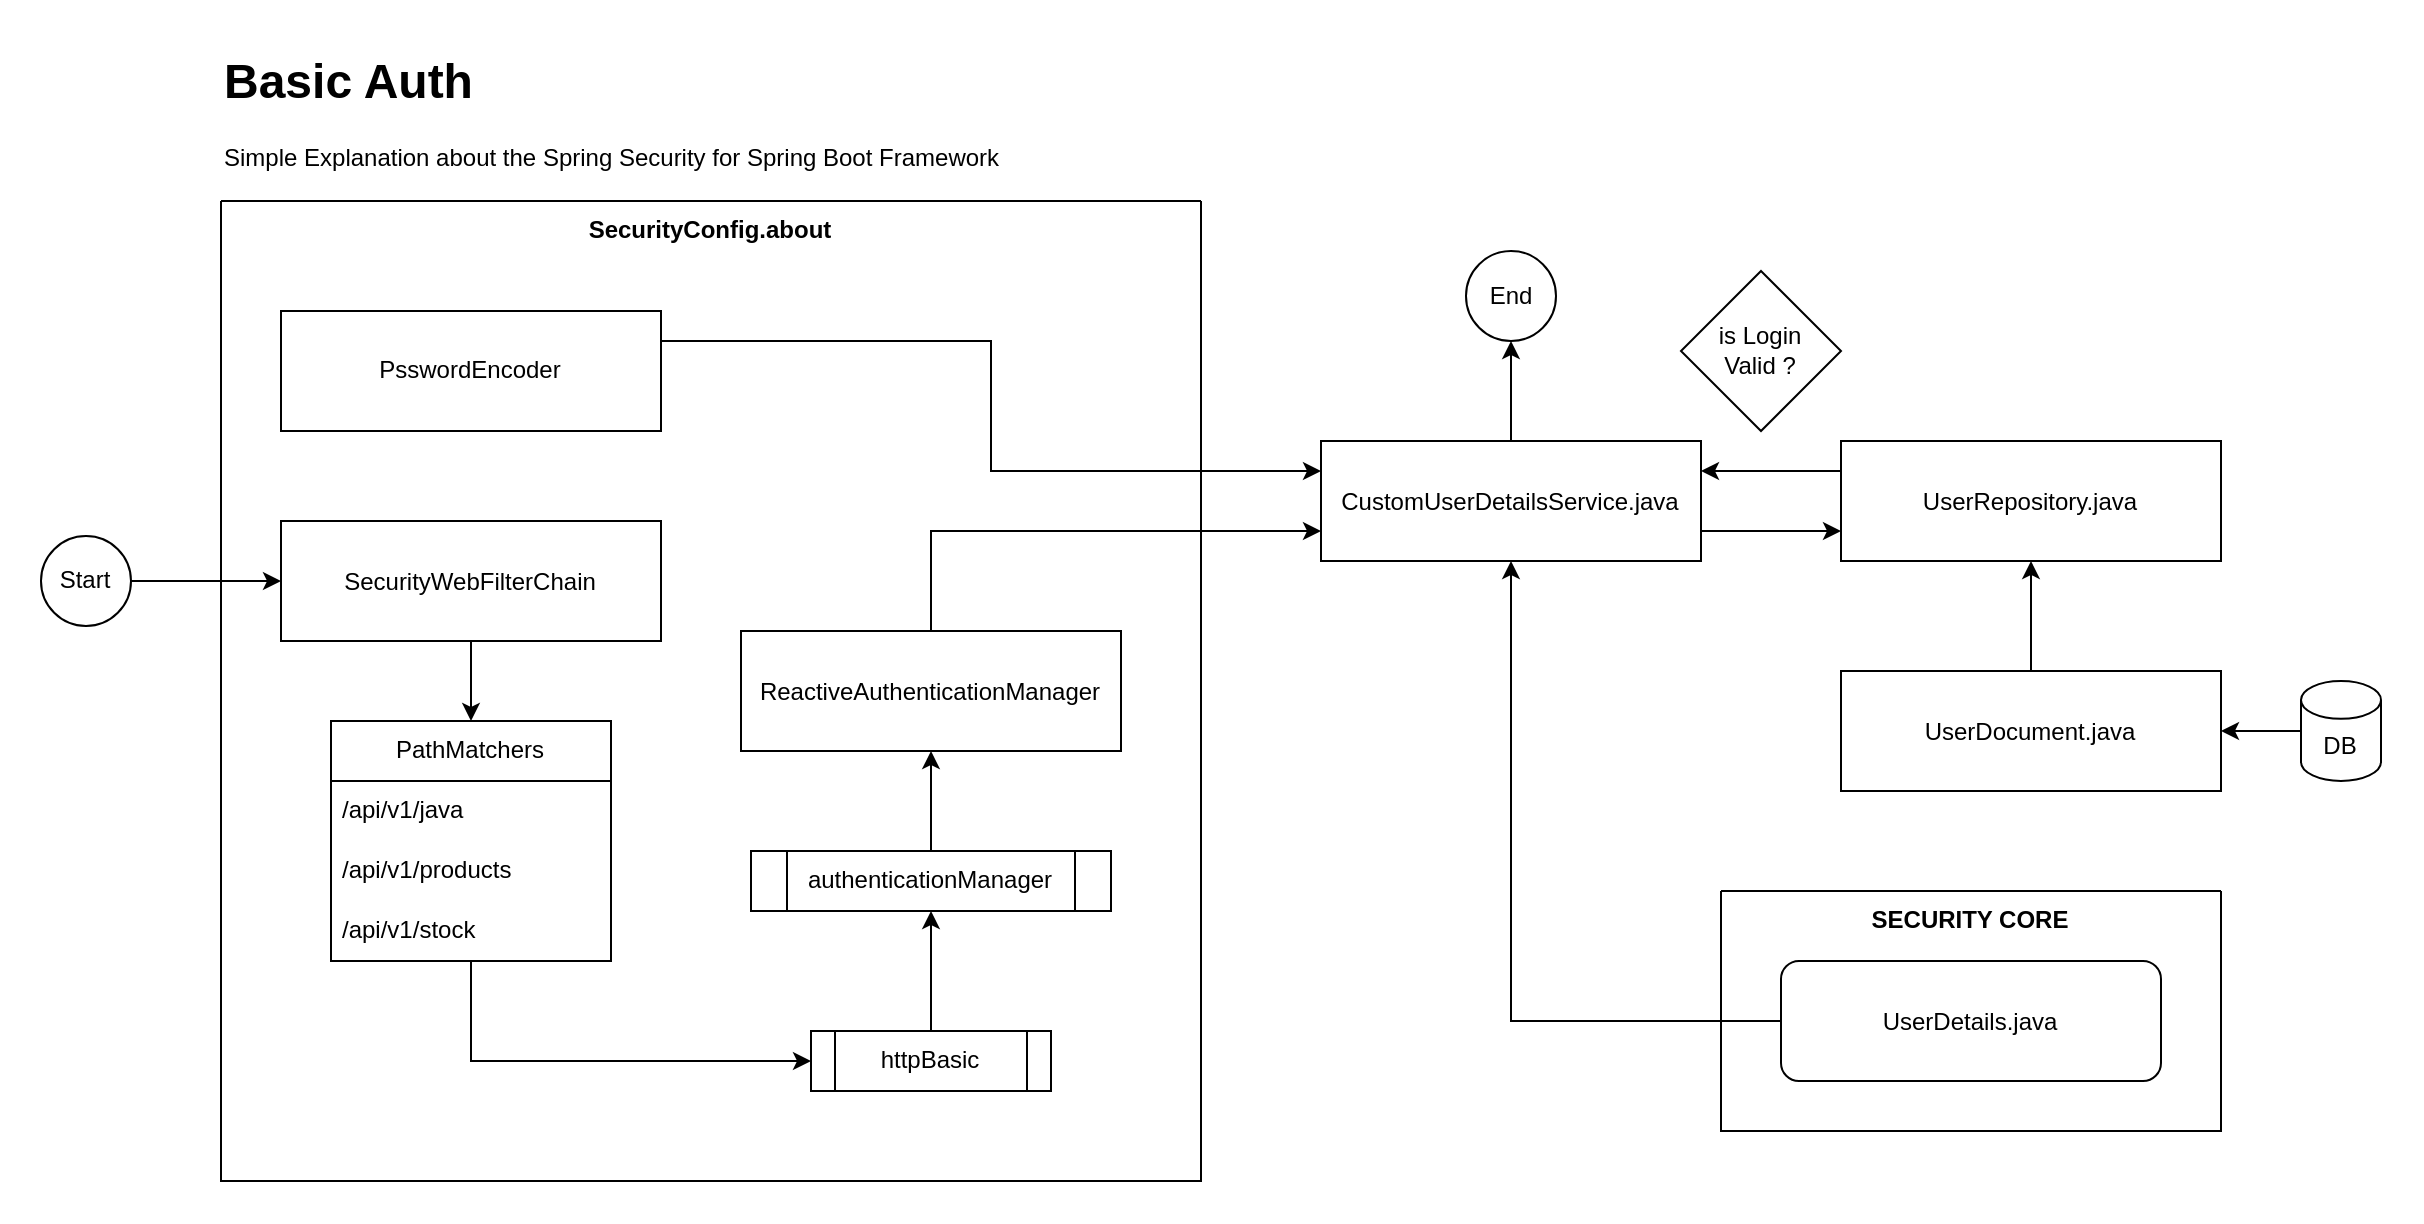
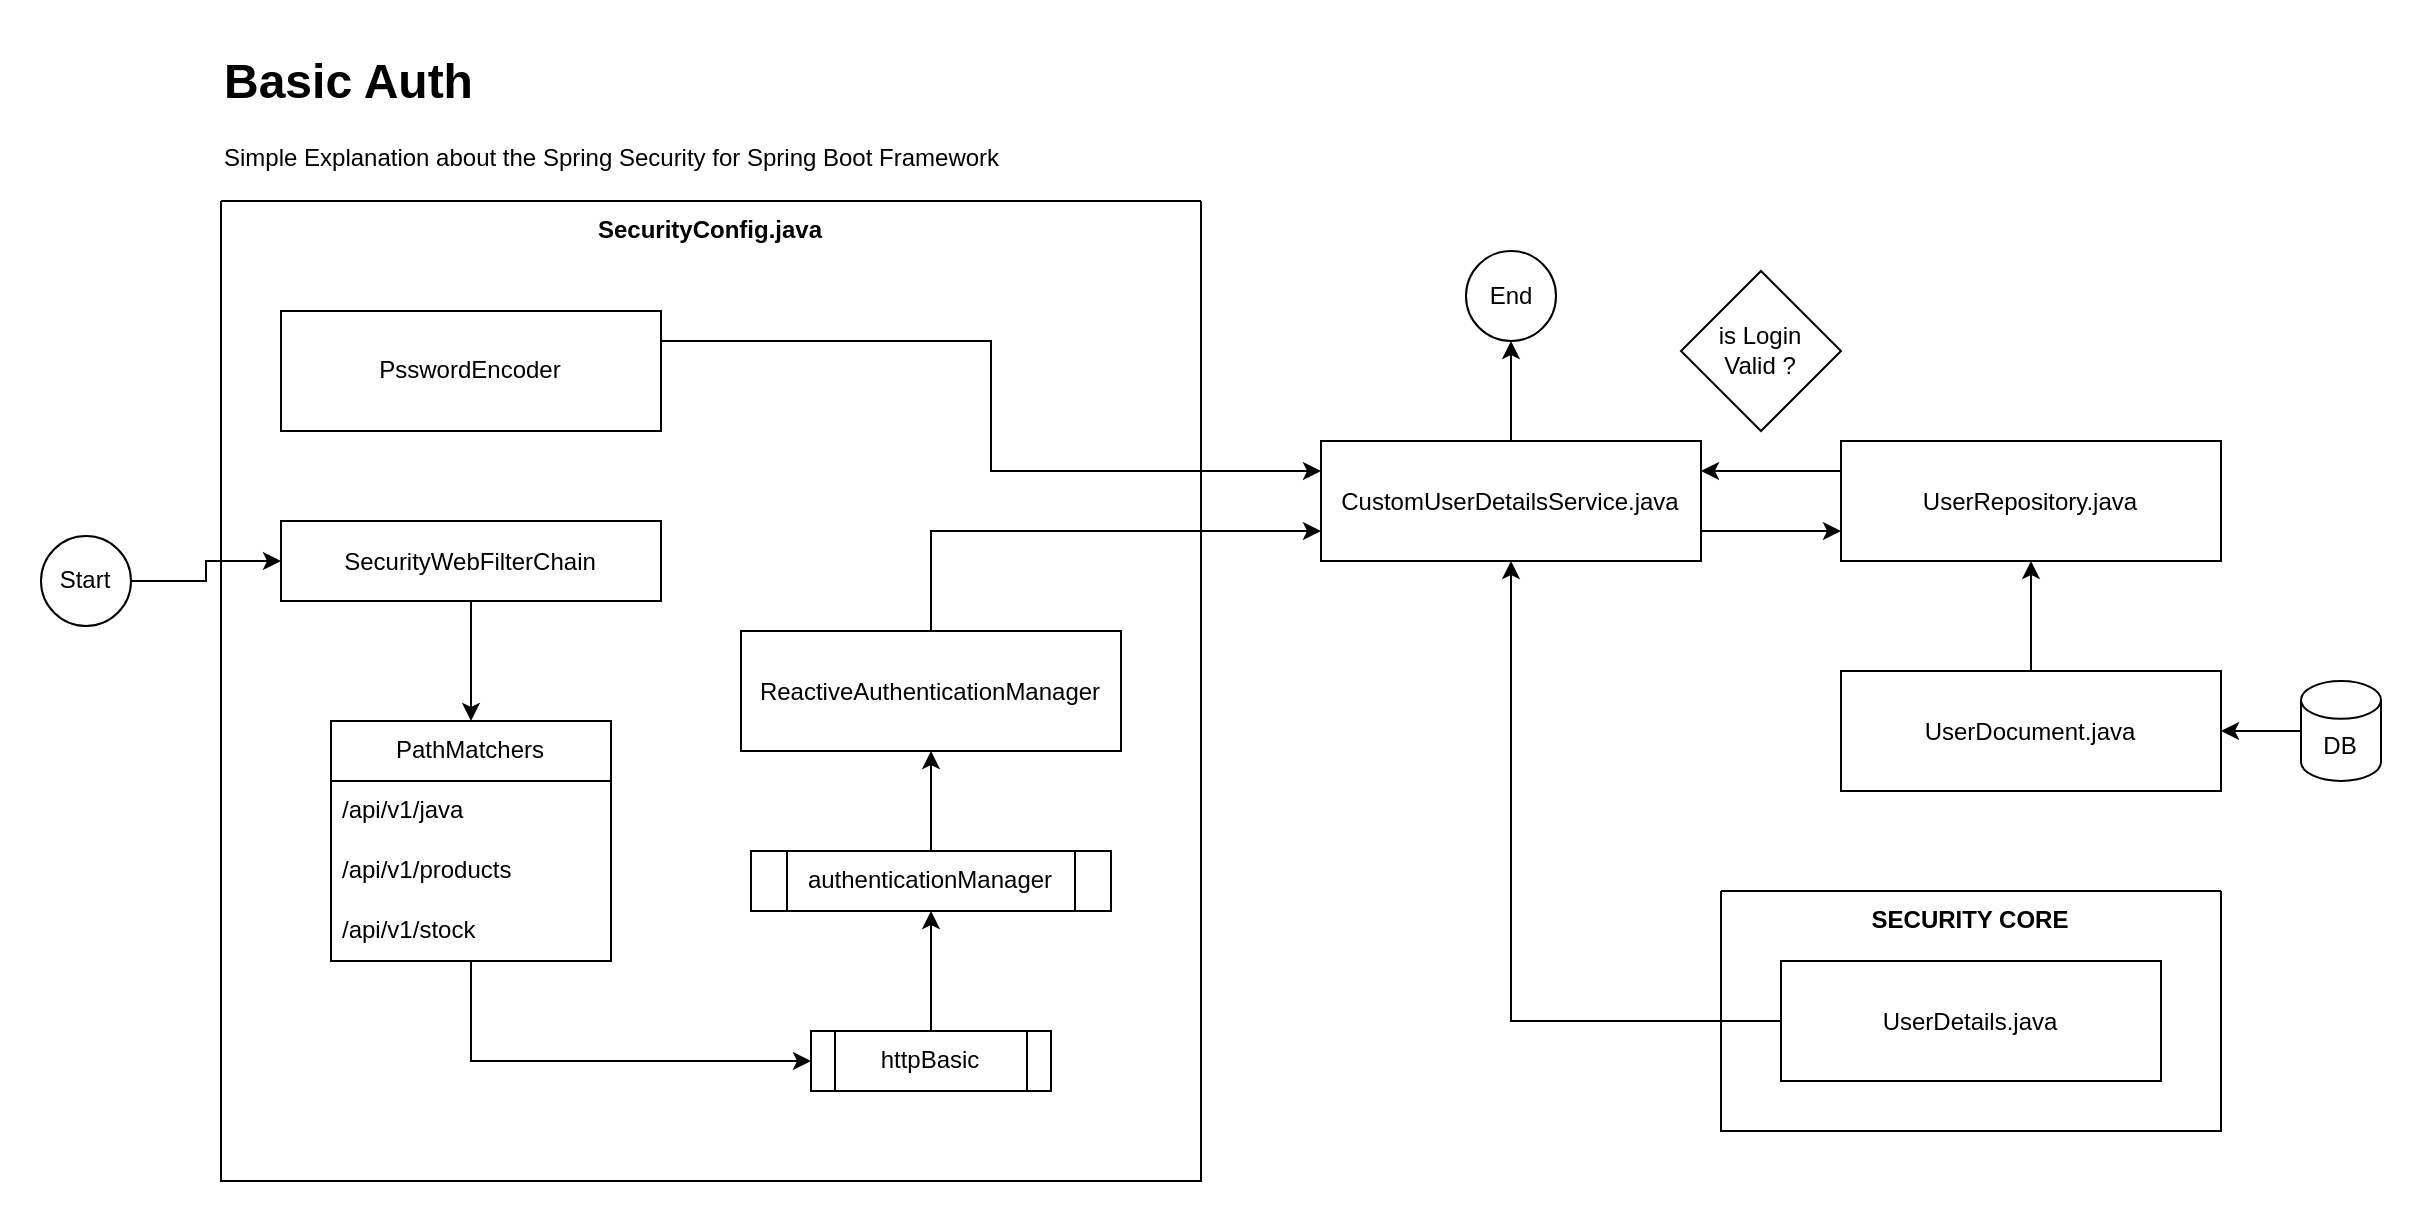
node "SecurityConfig.about": label "SecurityConfig.about" -> "SecurityConfig.java"
node "SecurityWebFilterChain": size 380x120 -> 380x80
node "UserDetails.java": shape rounded rectangle -> rectangle
